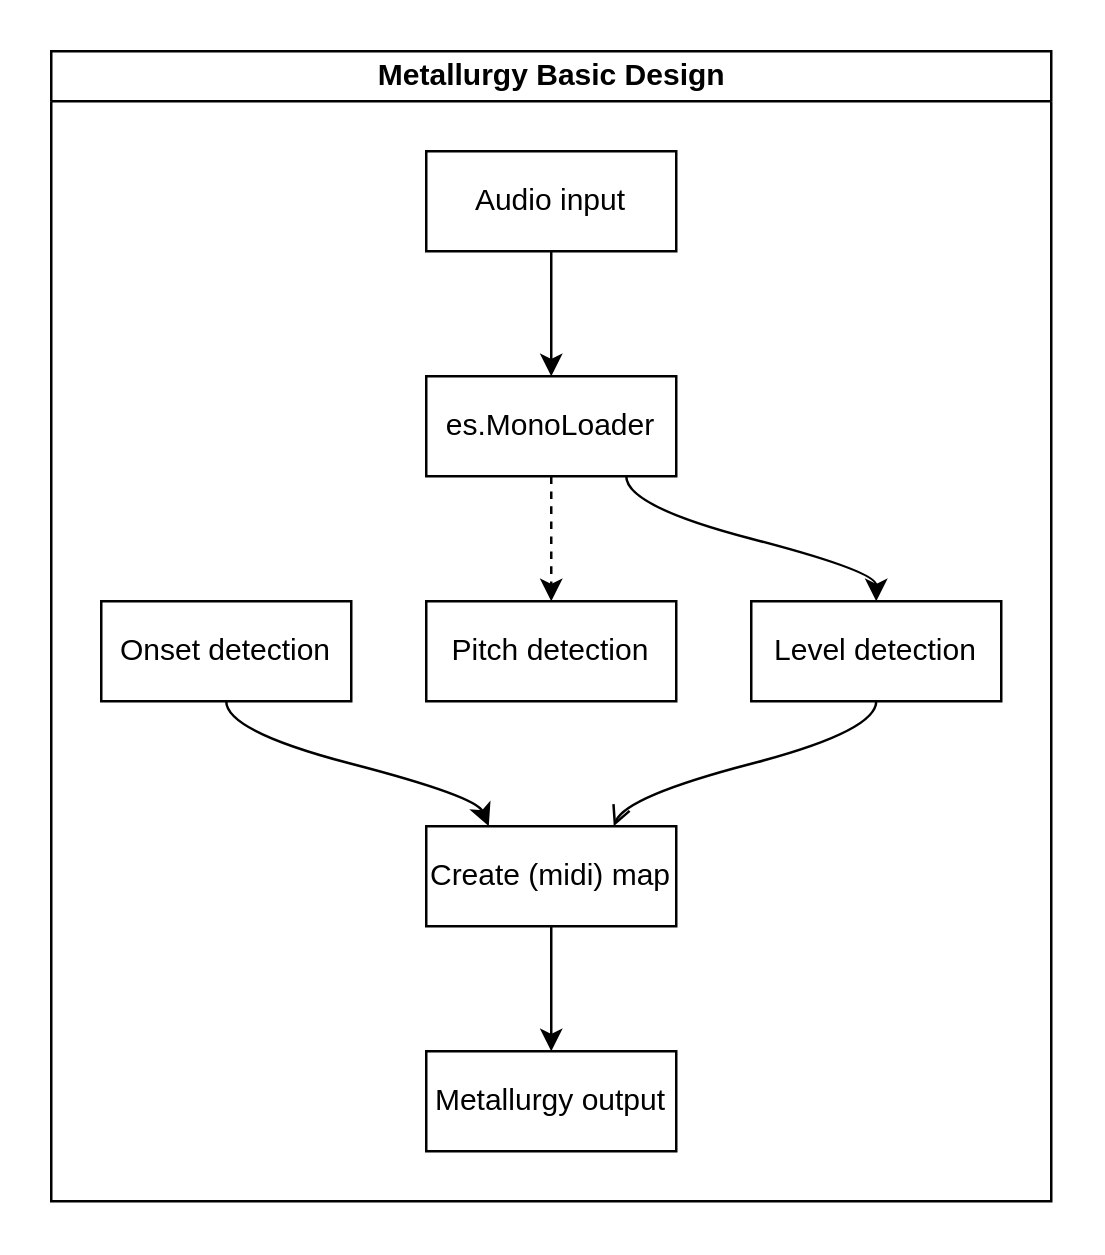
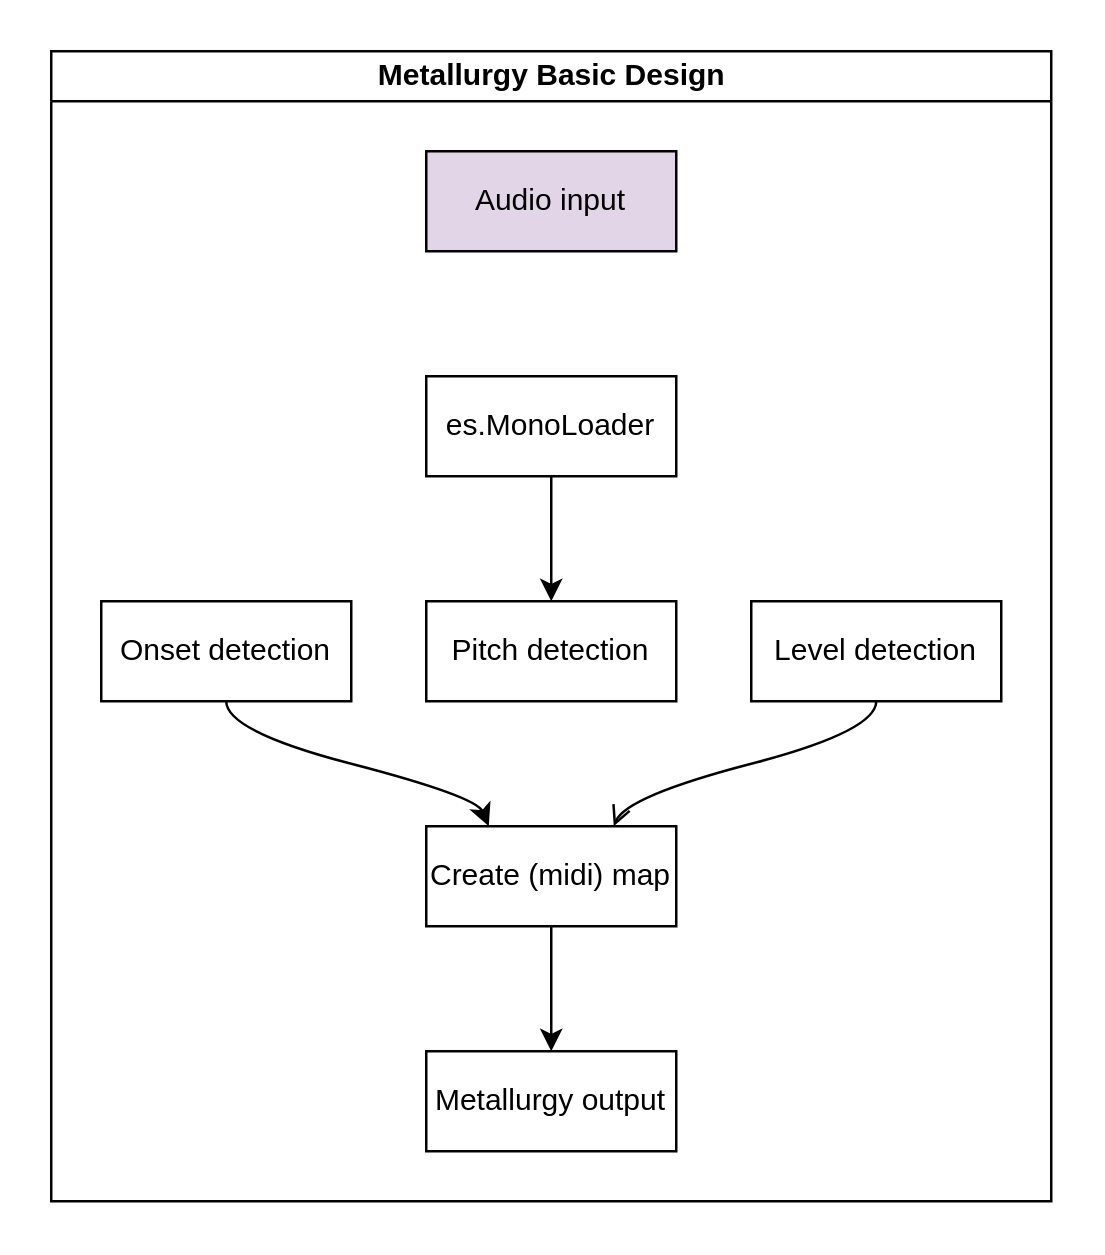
node "Audio input": fillcolor #ffffff -> #e1d5e7
edge "Audio input" -> "es.MonoLoader": removed
edge "es.MonoLoader" -> "Pitch detection": style dashed -> solid
edge "es.MonoLoader" -> "Level detection": removed
